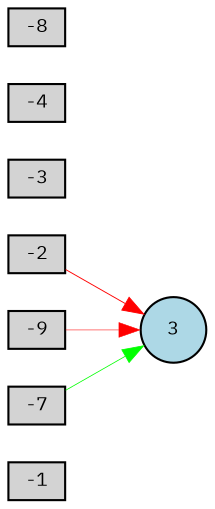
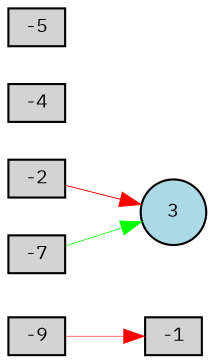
node "-8": label "-8" -> "-5"
node "-3": removed
edge "-9" -> "3": now "-9" -> "-1"
